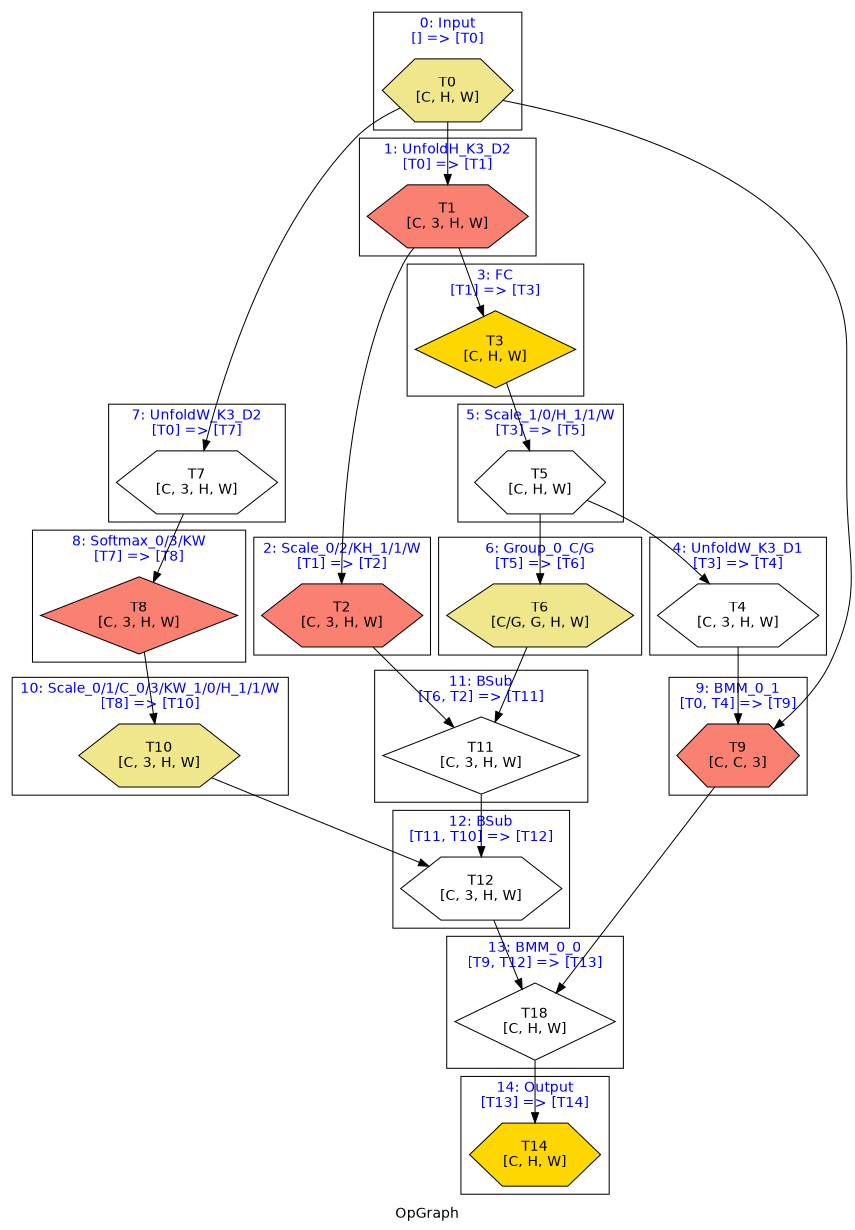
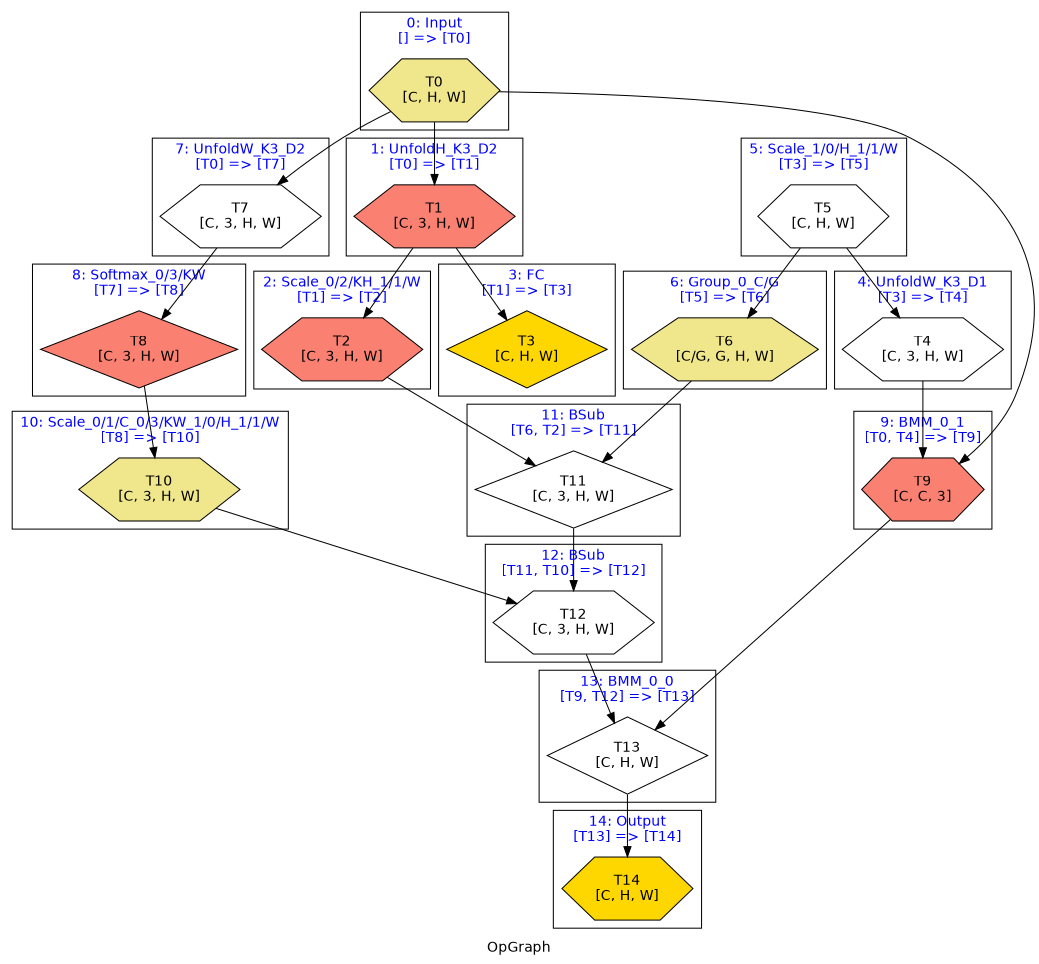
edge "T3 [C, H, W]" -> "T5 [C, H, W]": removed
node "T18 [C, H, W]": label "T18 [C, H, W]" -> "T13 [C, H, W]"
